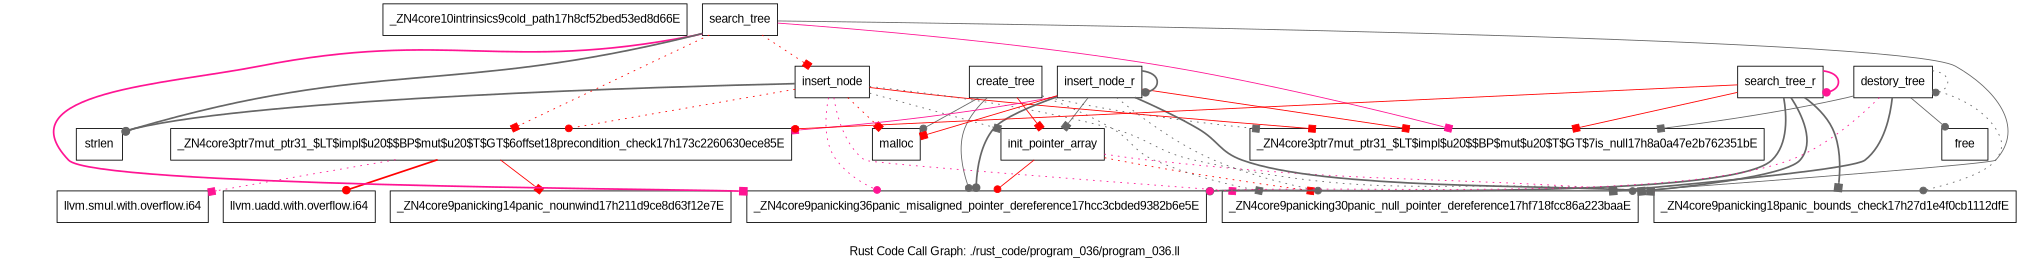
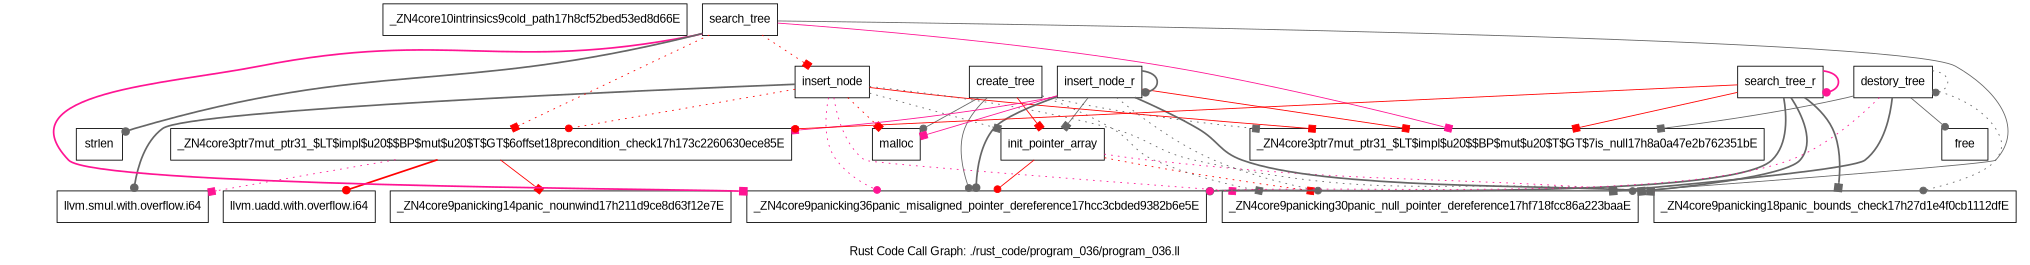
edge "insert_node" -> "strlen": now "insert_node" -> "llvm.smul.with.overflow.i64"
edge "insert_node_r" -> "malloc": color red -> deeppink
